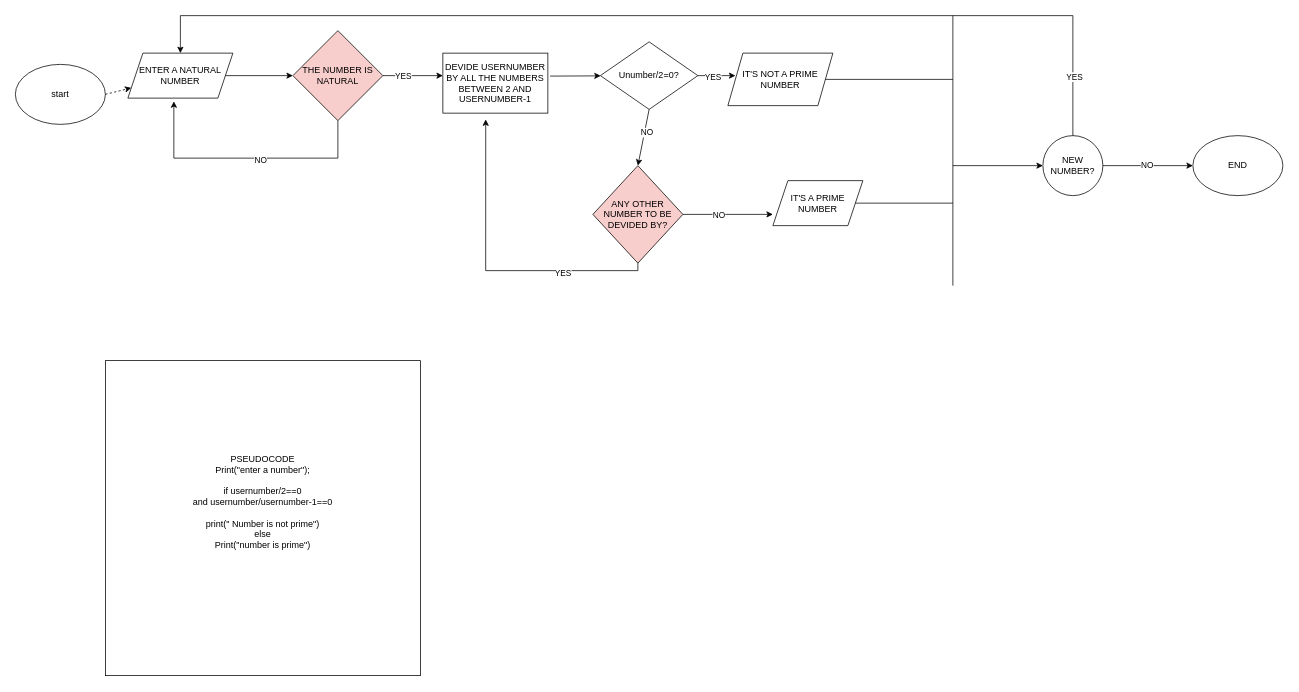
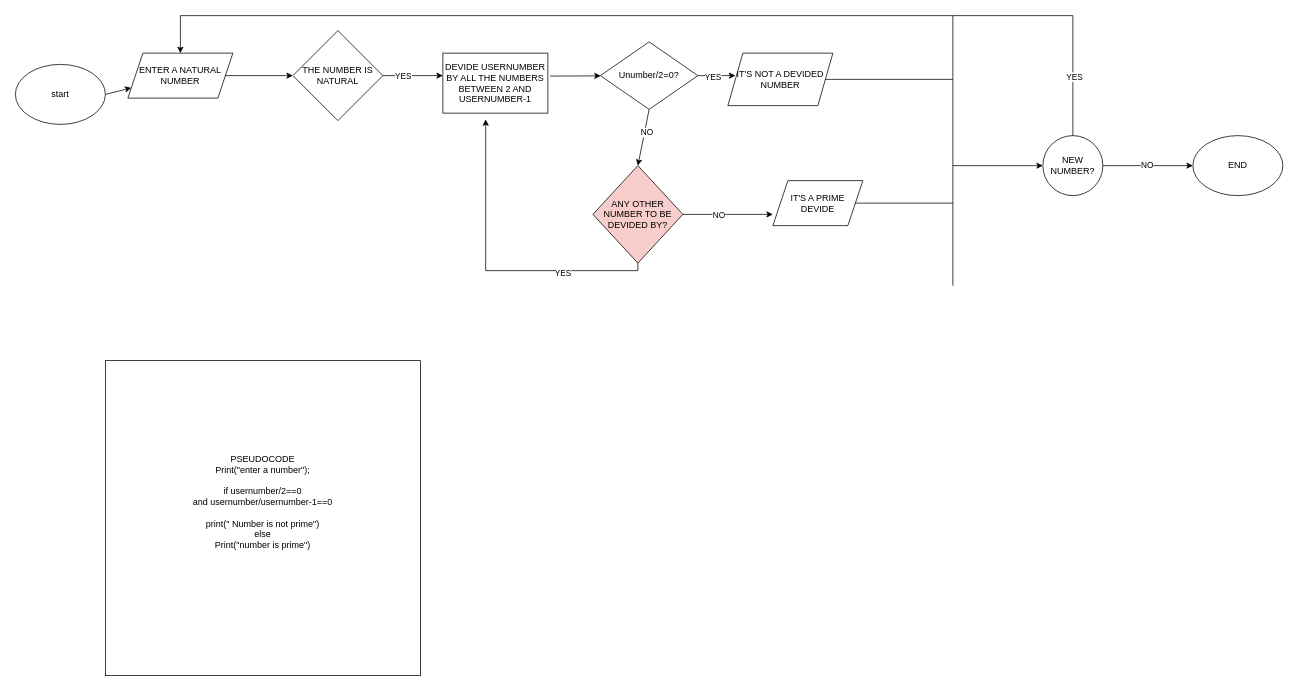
node "THE NUMBER IS NATURAL": fillcolor #f8cecc -> #ffffff
node "IT'S NOT A PRIME NUMBER": label "IT'S NOT A PRIME NUMBER" -> "IT'S NOT A DEVIDED NUMBER"
edge "start" -> "ENTER A NATURAL NUMBER": style dashed -> solid
edge "THE NUMBER IS NATURAL" -> "ENTER A NATURAL NUMBER": removed, label "NO"
node "IT'S A PRIME NUMBER": label "IT'S A PRIME NUMBER" -> "IT'S A PRIME DEVIDE"
